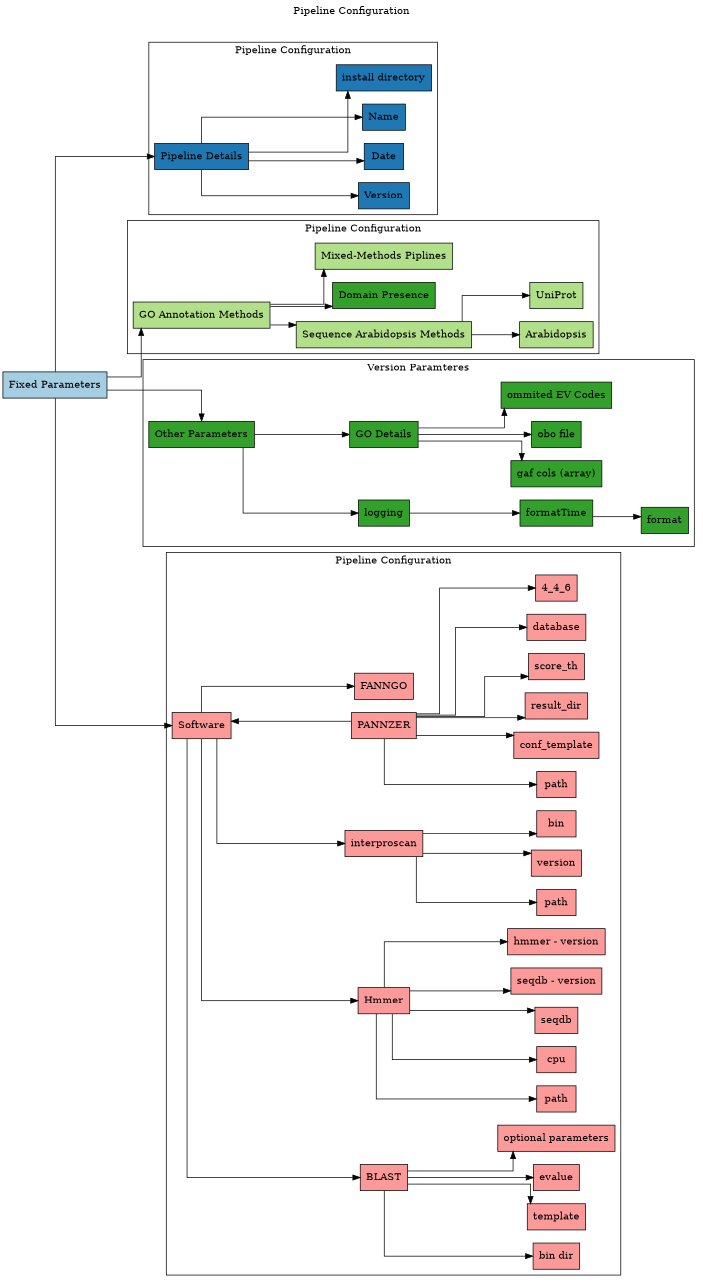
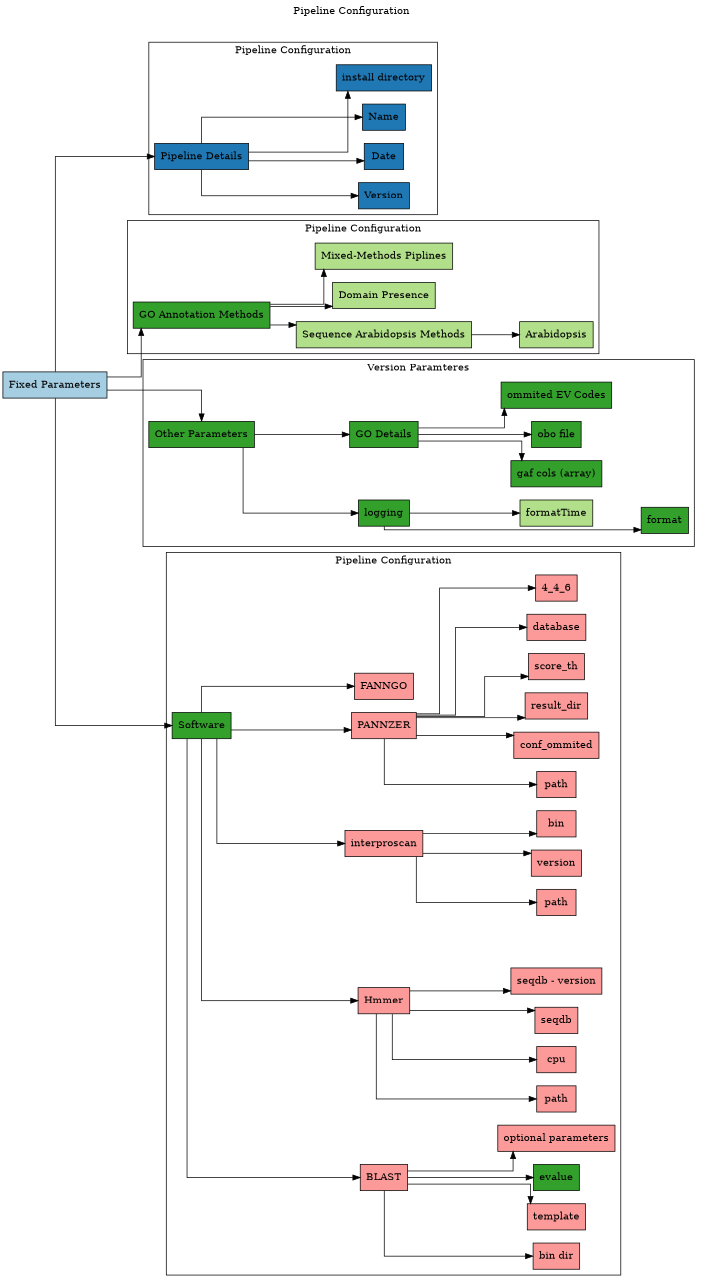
node "Domain Presence": fillcolor #33a02c -> #b2df8a
node "UniProt": removed
node "GO Annotation Methods": fillcolor #b2df8a -> #33a02c
node "formatTime": fillcolor #33a02c -> #b2df8a
edge "formatTime" -> "format": now "logging" -> "format"
edge "PANNZER" -> "Software": reversed
node "Software": fillcolor #fb9a99 -> #33a02c
node "conf_template": label "conf_template" -> "conf_ommited"
node "hmmer - version": removed
node "evalue": fillcolor #fb9a99 -> #33a02c
